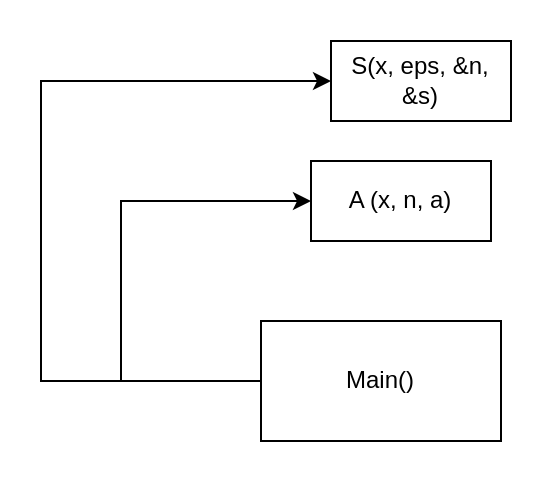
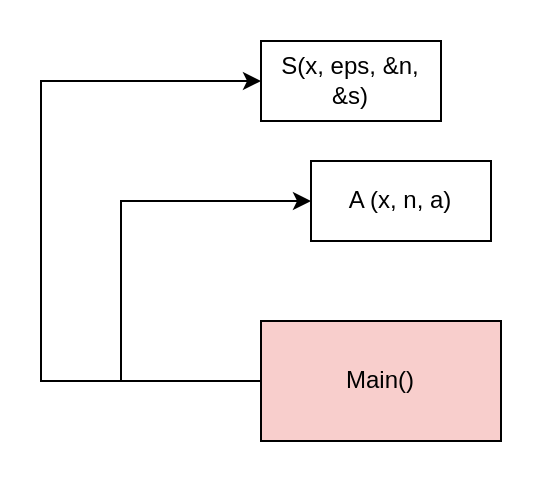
node "S(x, eps, &n, &s)": moved (421, 81) -> (351, 81)
node "Main()": fillcolor #ffffff -> #f8cecc
